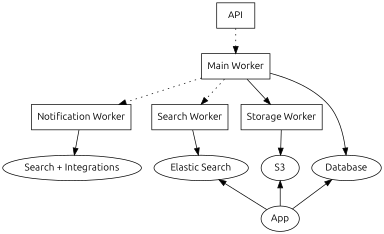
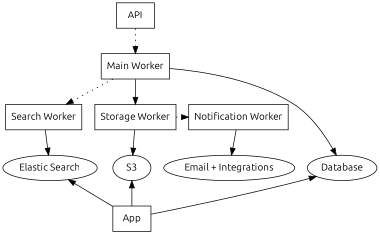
edge "Main Worker" -> "Notification Worker": now "Storage Worker" -> "Notification Worker"
node "Search + Integrations": label "Search + Integrations" -> "Email + Integrations"
node "App": shape ellipse -> box
